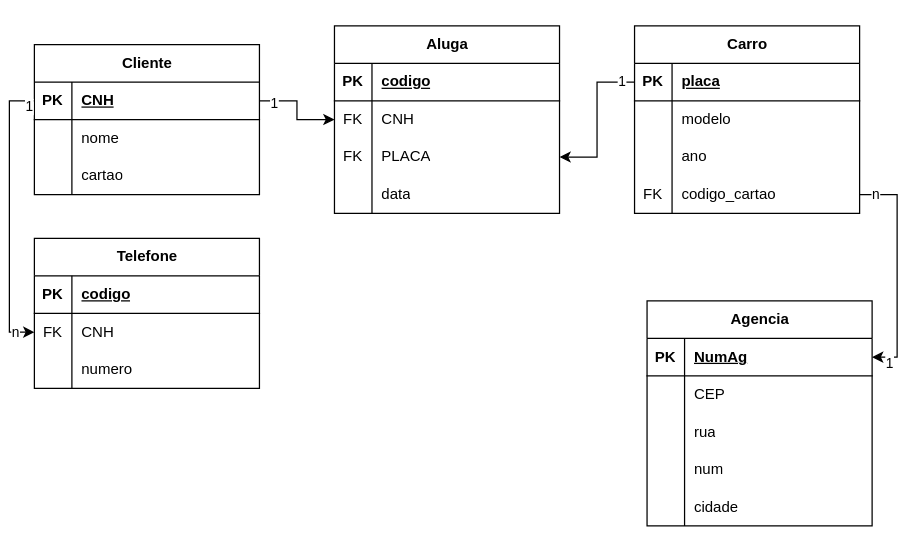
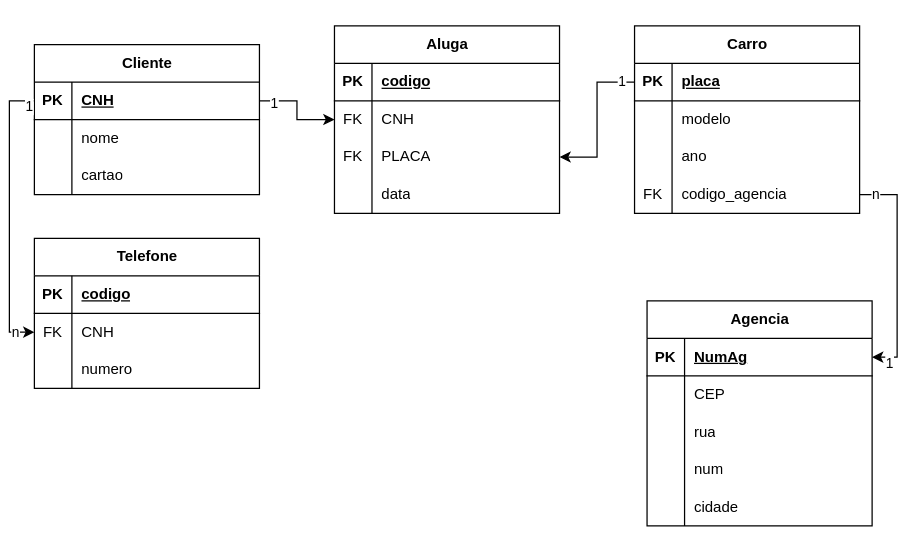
node "codigo_cartao": label "codigo_cartao" -> "codigo_agencia"
